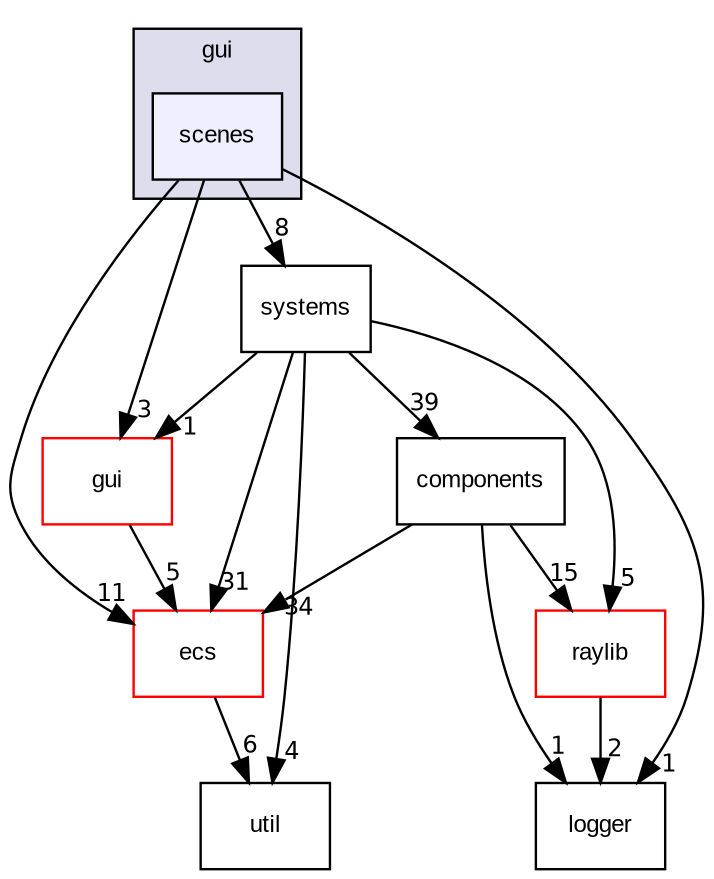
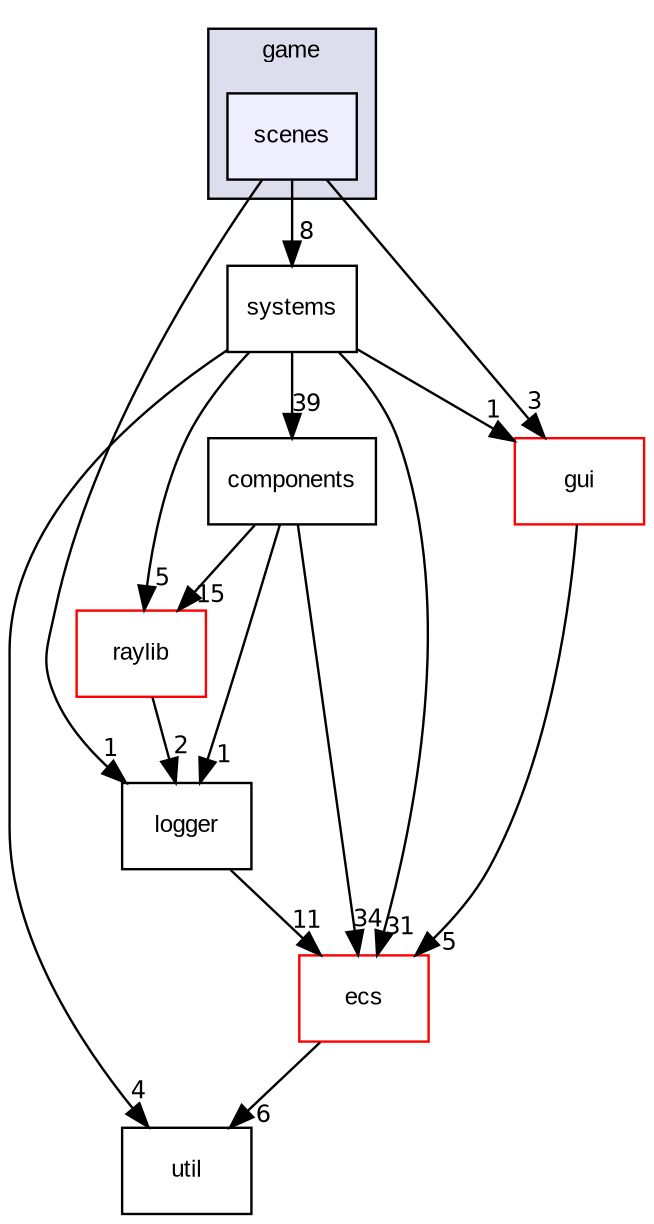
cluster "gui": label "gui" -> "game"
edge "scenes" -> "ecs": now "logger" -> "ecs"
